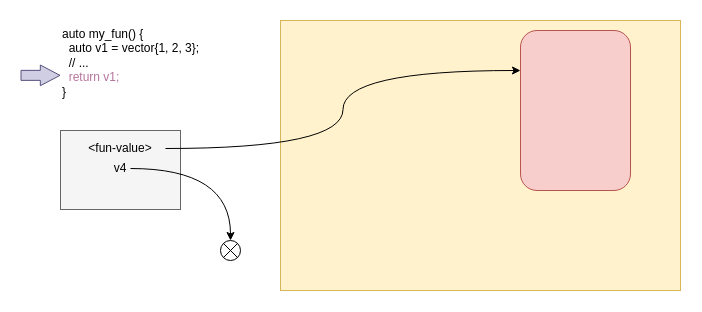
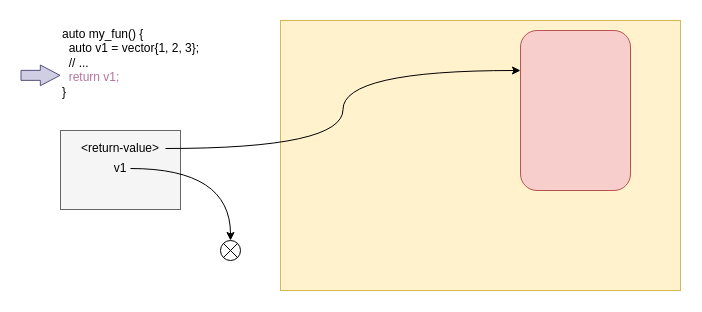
node "<fun-value>": label "<fun-value>" -> "<return-value>"
node "v4": label "v4" -> "v1"
